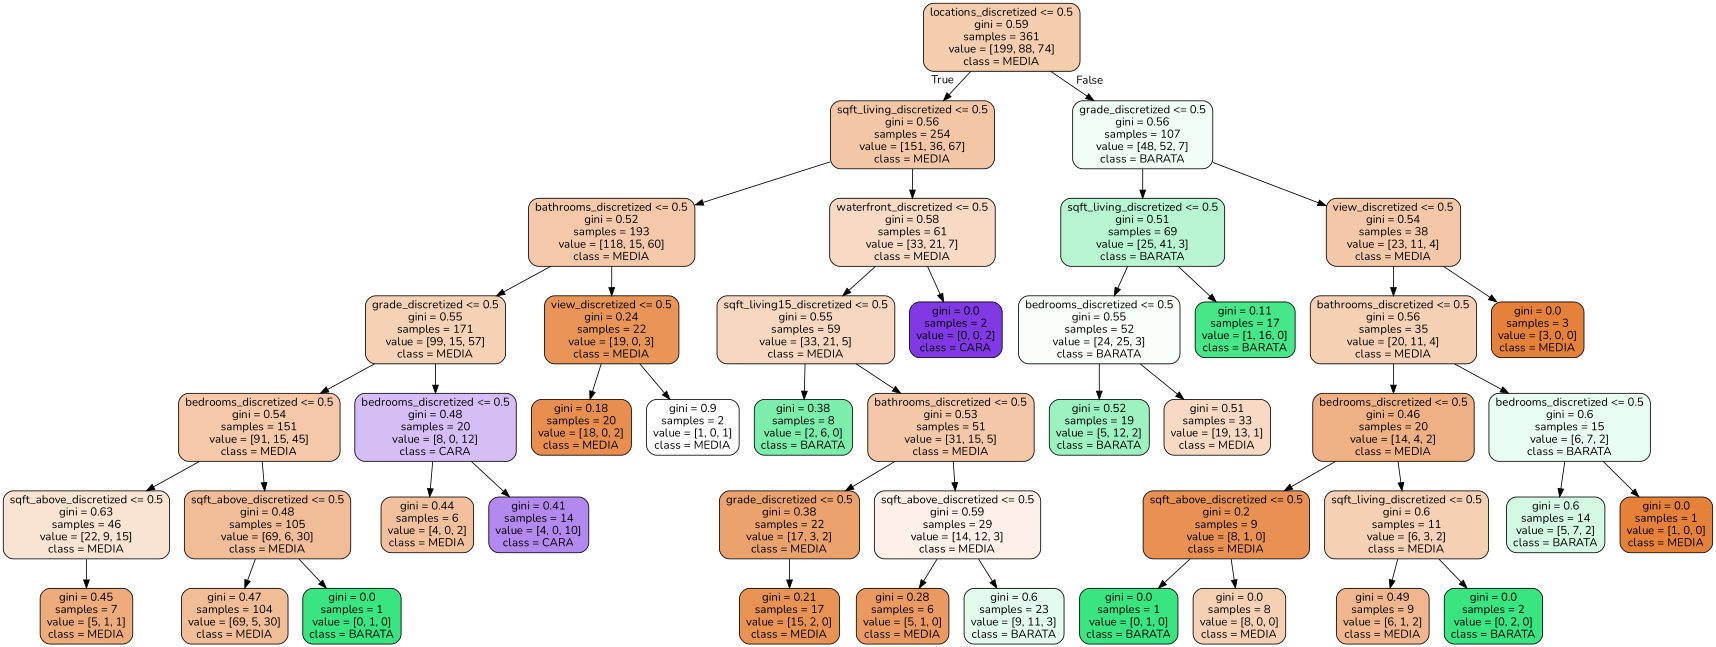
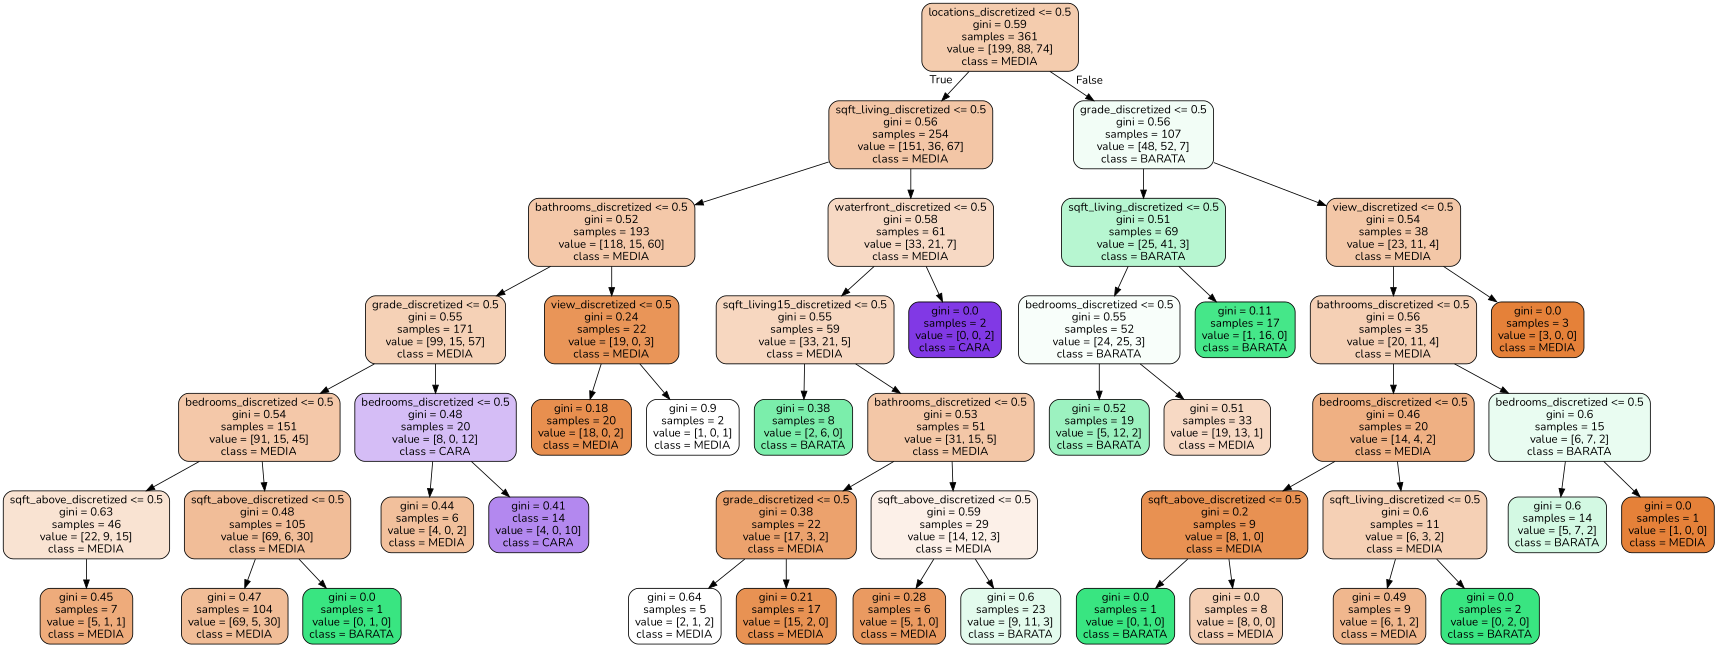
node "gini = 0.41 samples = 14 value = [4, 0, 10] class = CARA": label "gini = 0.41 samples = 14 value = [4, 0, 10] class = CARA" -> "gini = 0.41 class = 14 value = [4, 0, 10] class = CARA"
node "gini = 0.64 samples = 5 value = [2, 1, 2] class = MEDIA": added
